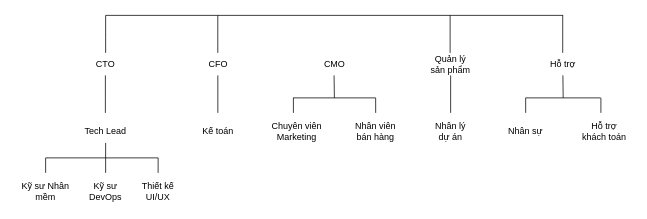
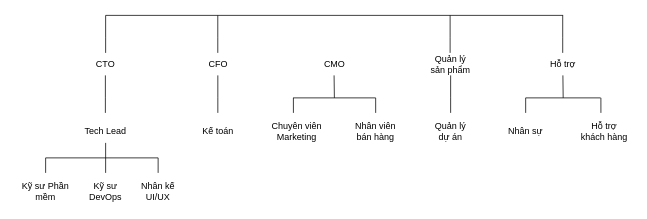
node "Nhân lý dự án": label "Nhân lý dự án" -> "Quản lý dự án"
node "Hỗ trợ khách toán": label "Hỗ trợ khách toán" -> "Hỗ trợ khách hàng"
node "Kỹ sư Nhân mềm": label "Kỹ sư Nhân mềm" -> "Kỹ sư Phần mềm"
node "Thiết kế UI/UX": label "Thiết kế UI/UX" -> "Nhân kế UI/UX"
